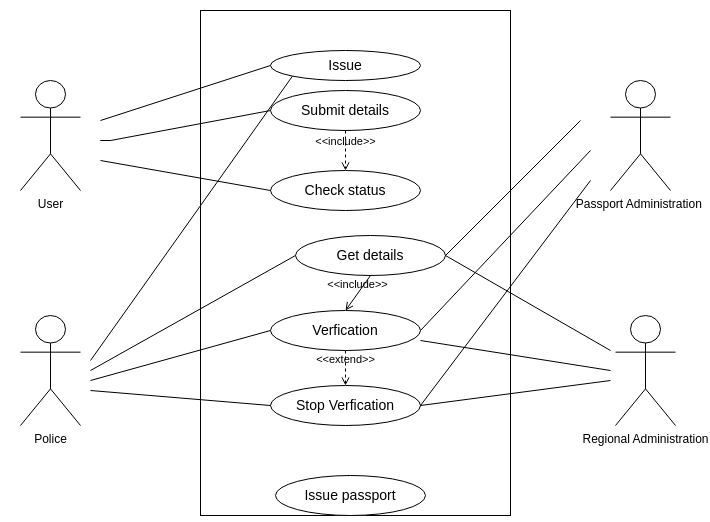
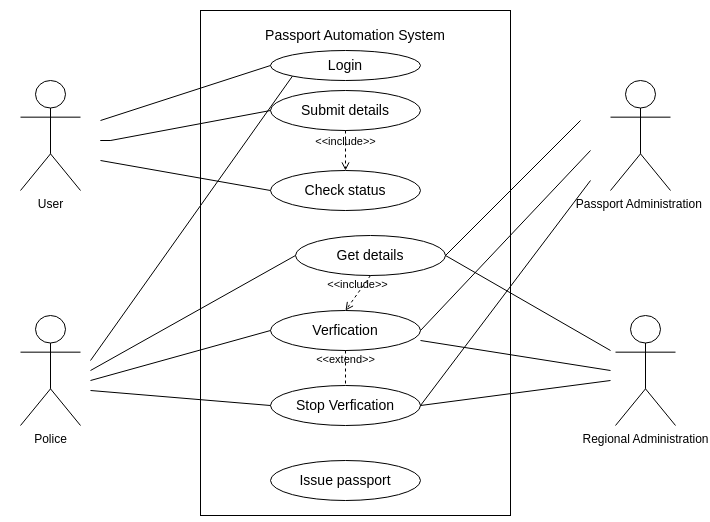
node "Passport Automation System": added
node "Issue": label "Issue" -> "Login"
edge "Get details" -> "Verfication": style solid -> dashed
edge "Verfication" -> "Stop Verfication": arrowhead open -> none
node "Issue passport": moved (351, 496) -> (346, 481)
